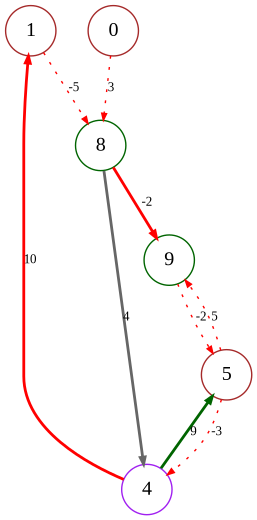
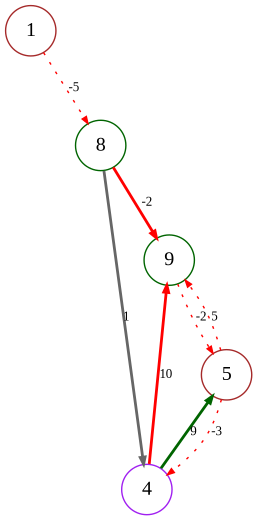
node "0": removed
edge "4" -> "1": now "4" -> "9"
edge "8" -> "4": label "4" -> "1"
